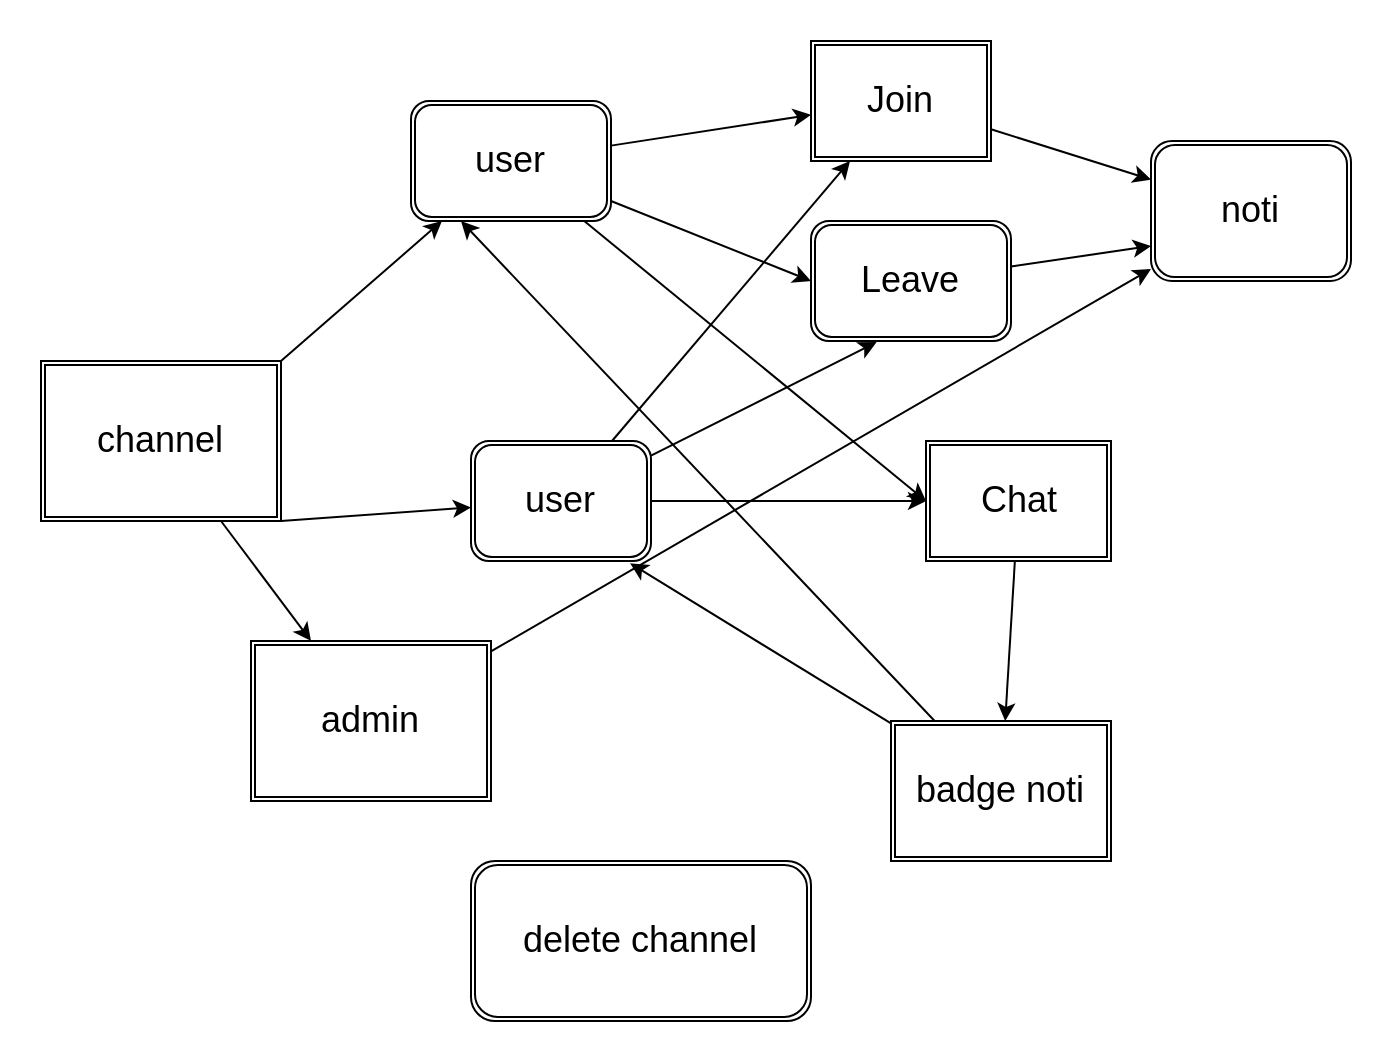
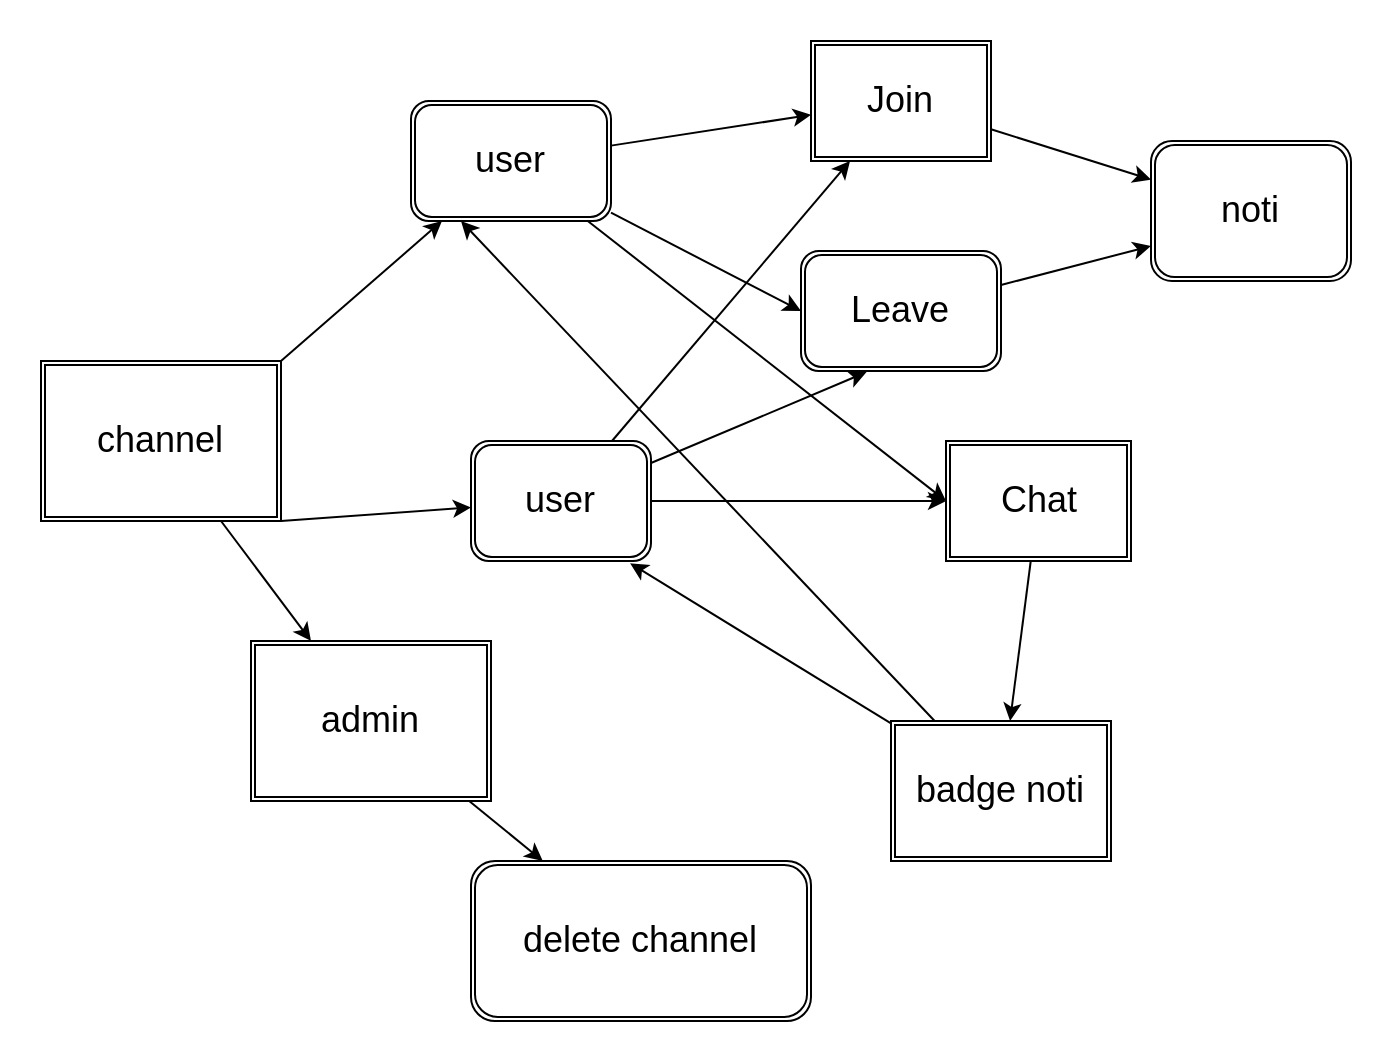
node "Leave": moved (911, 281) -> (901, 311)
edge "admin" -> "noti": now "admin" -> "delete channel"
node "Chat": moved (1019, 501) -> (1039, 501)
